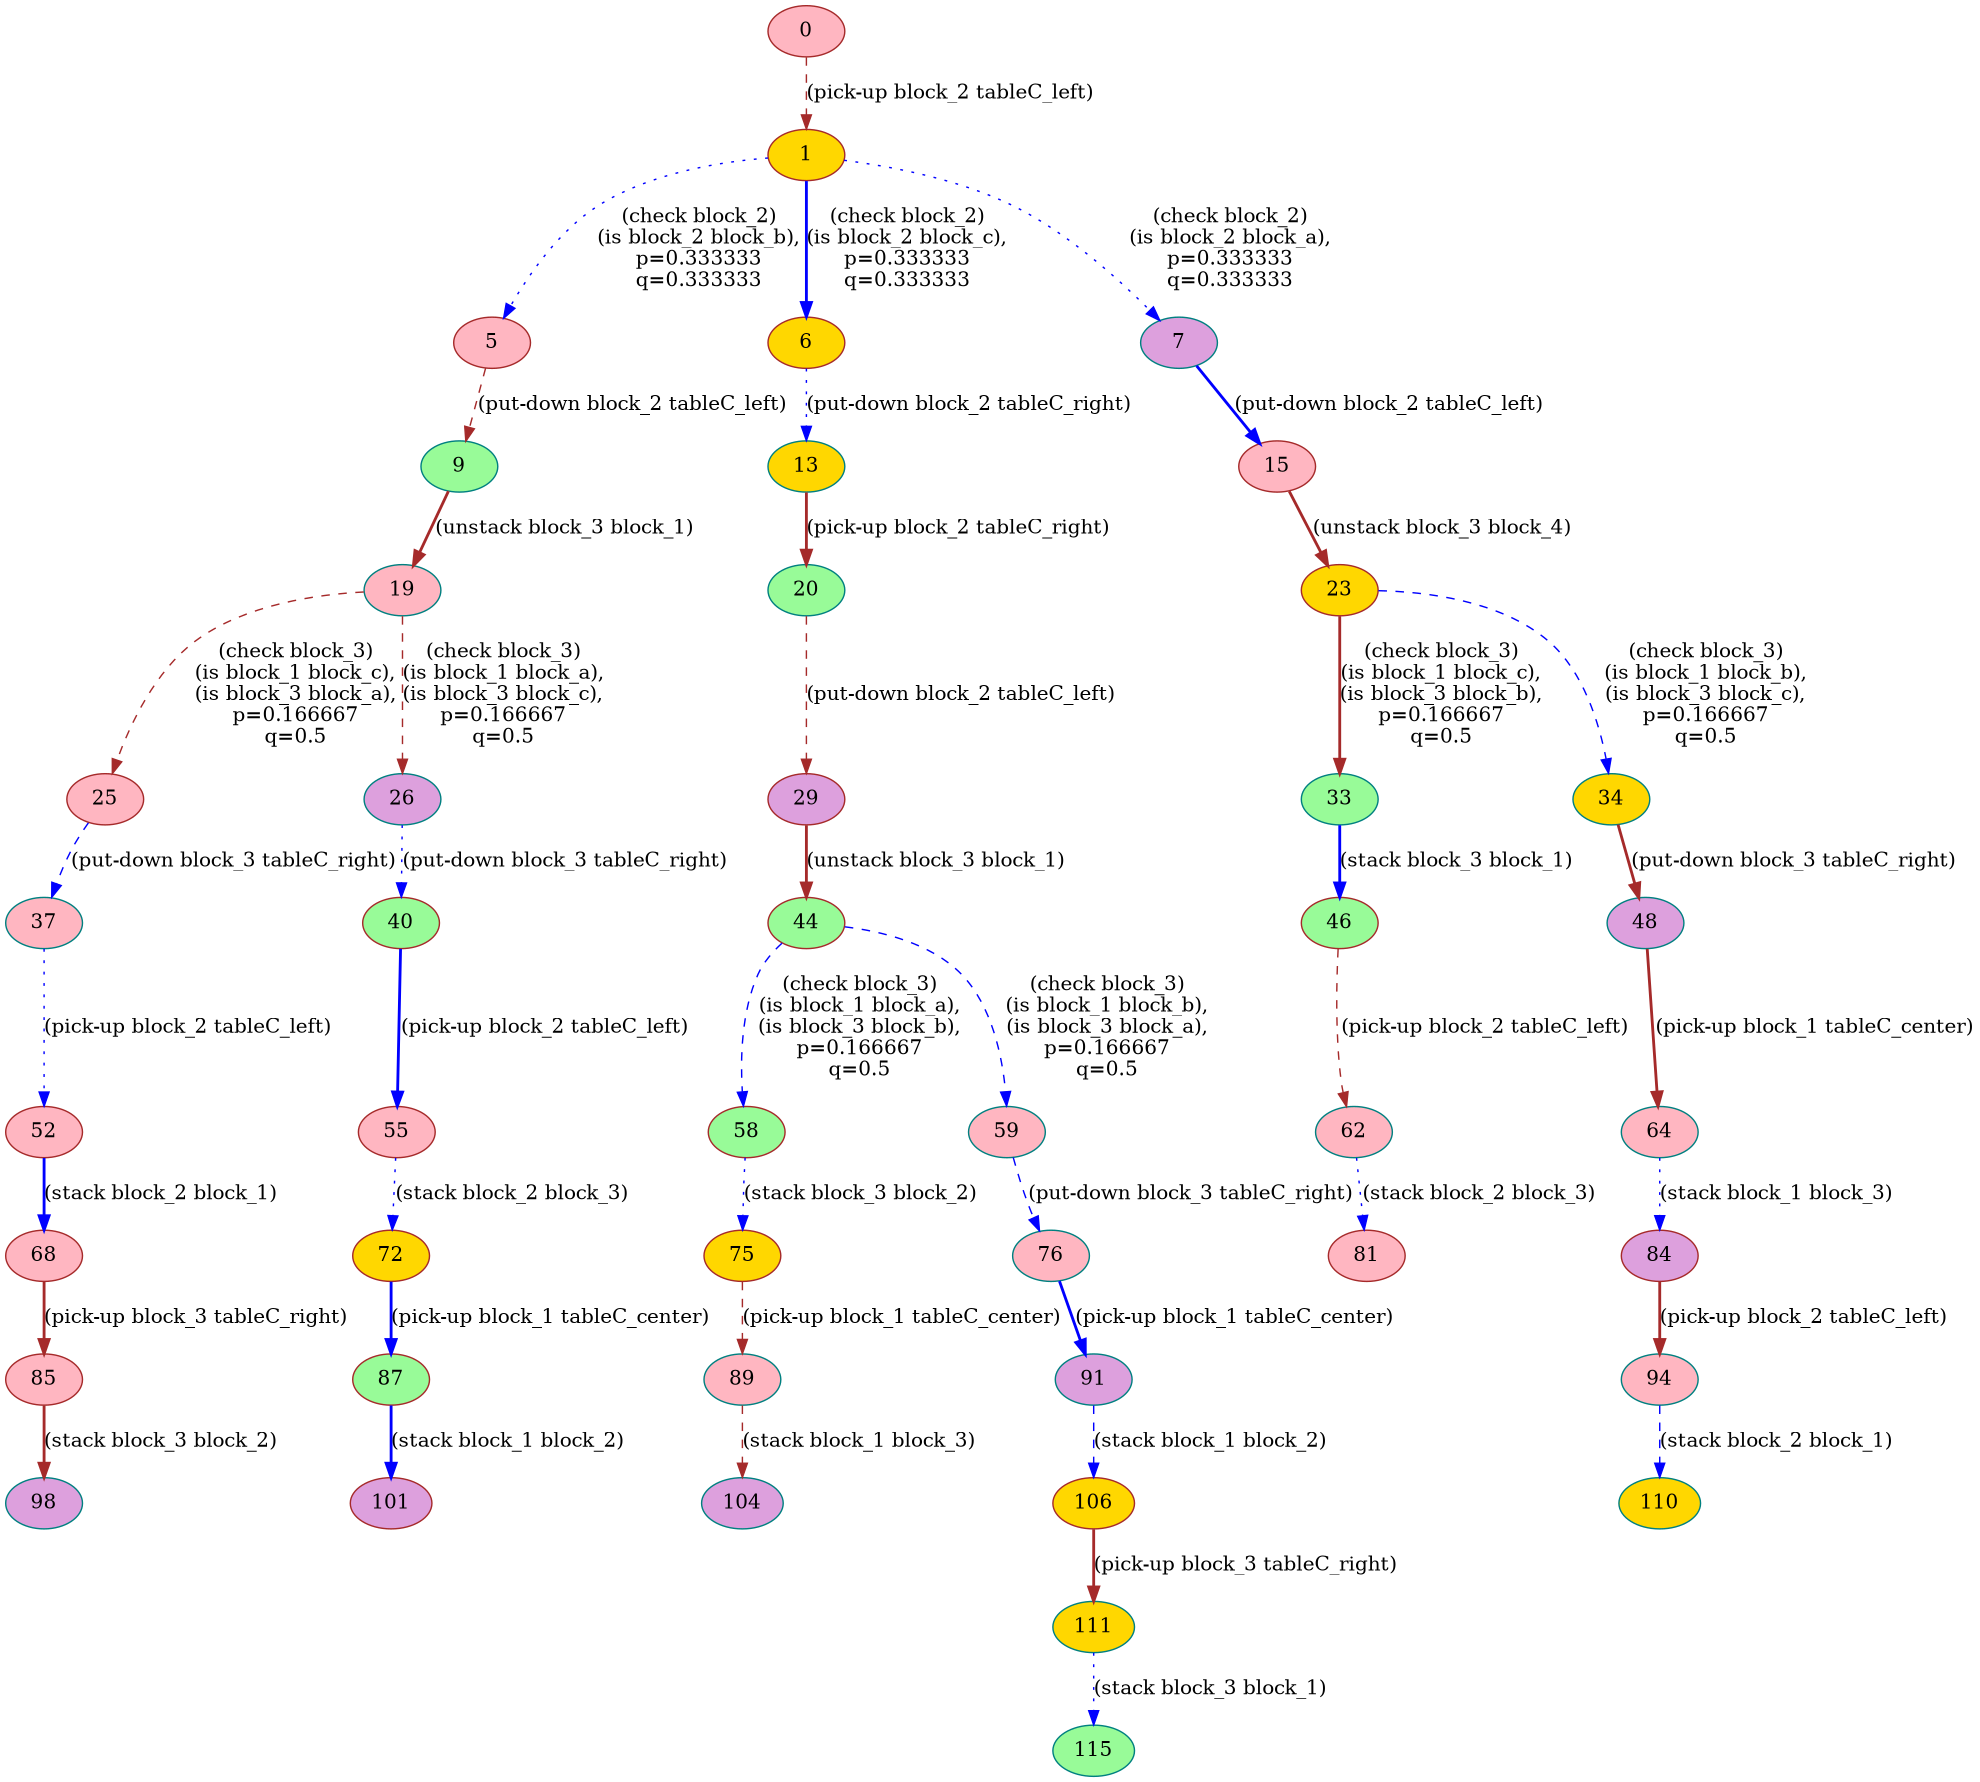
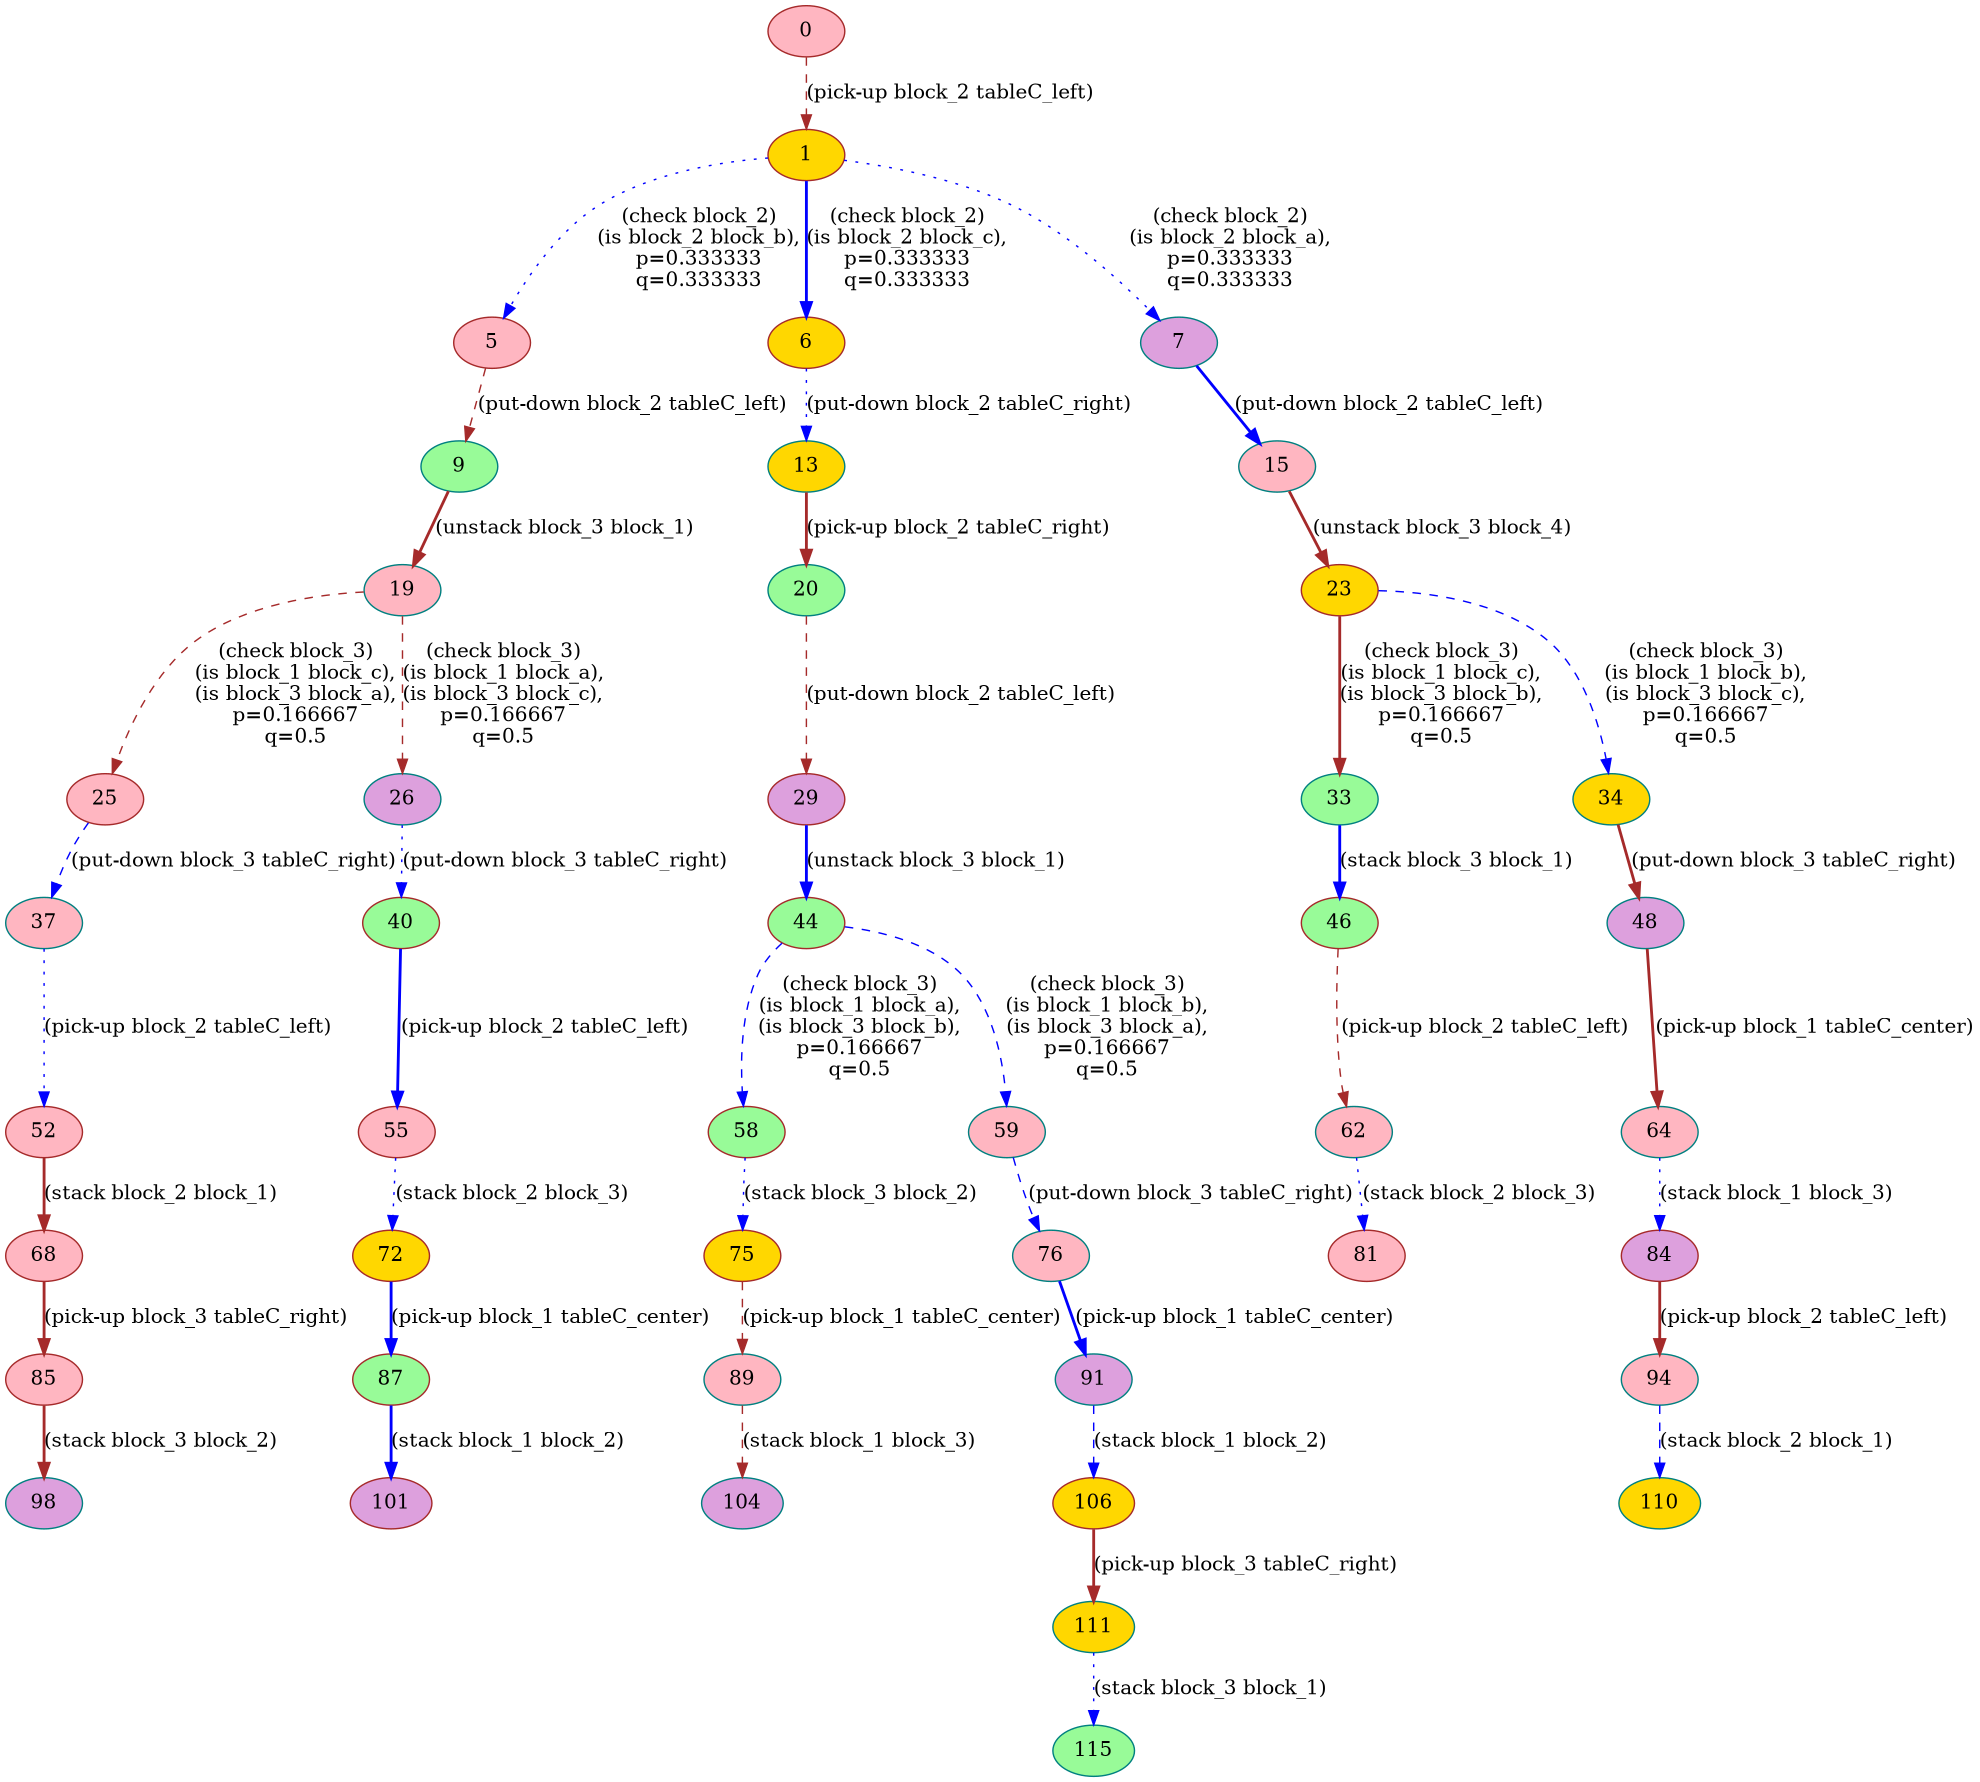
node "15": color brown -> teal
edge "29" -> "44": color brown -> blue
edge "52" -> "68": color blue -> brown
